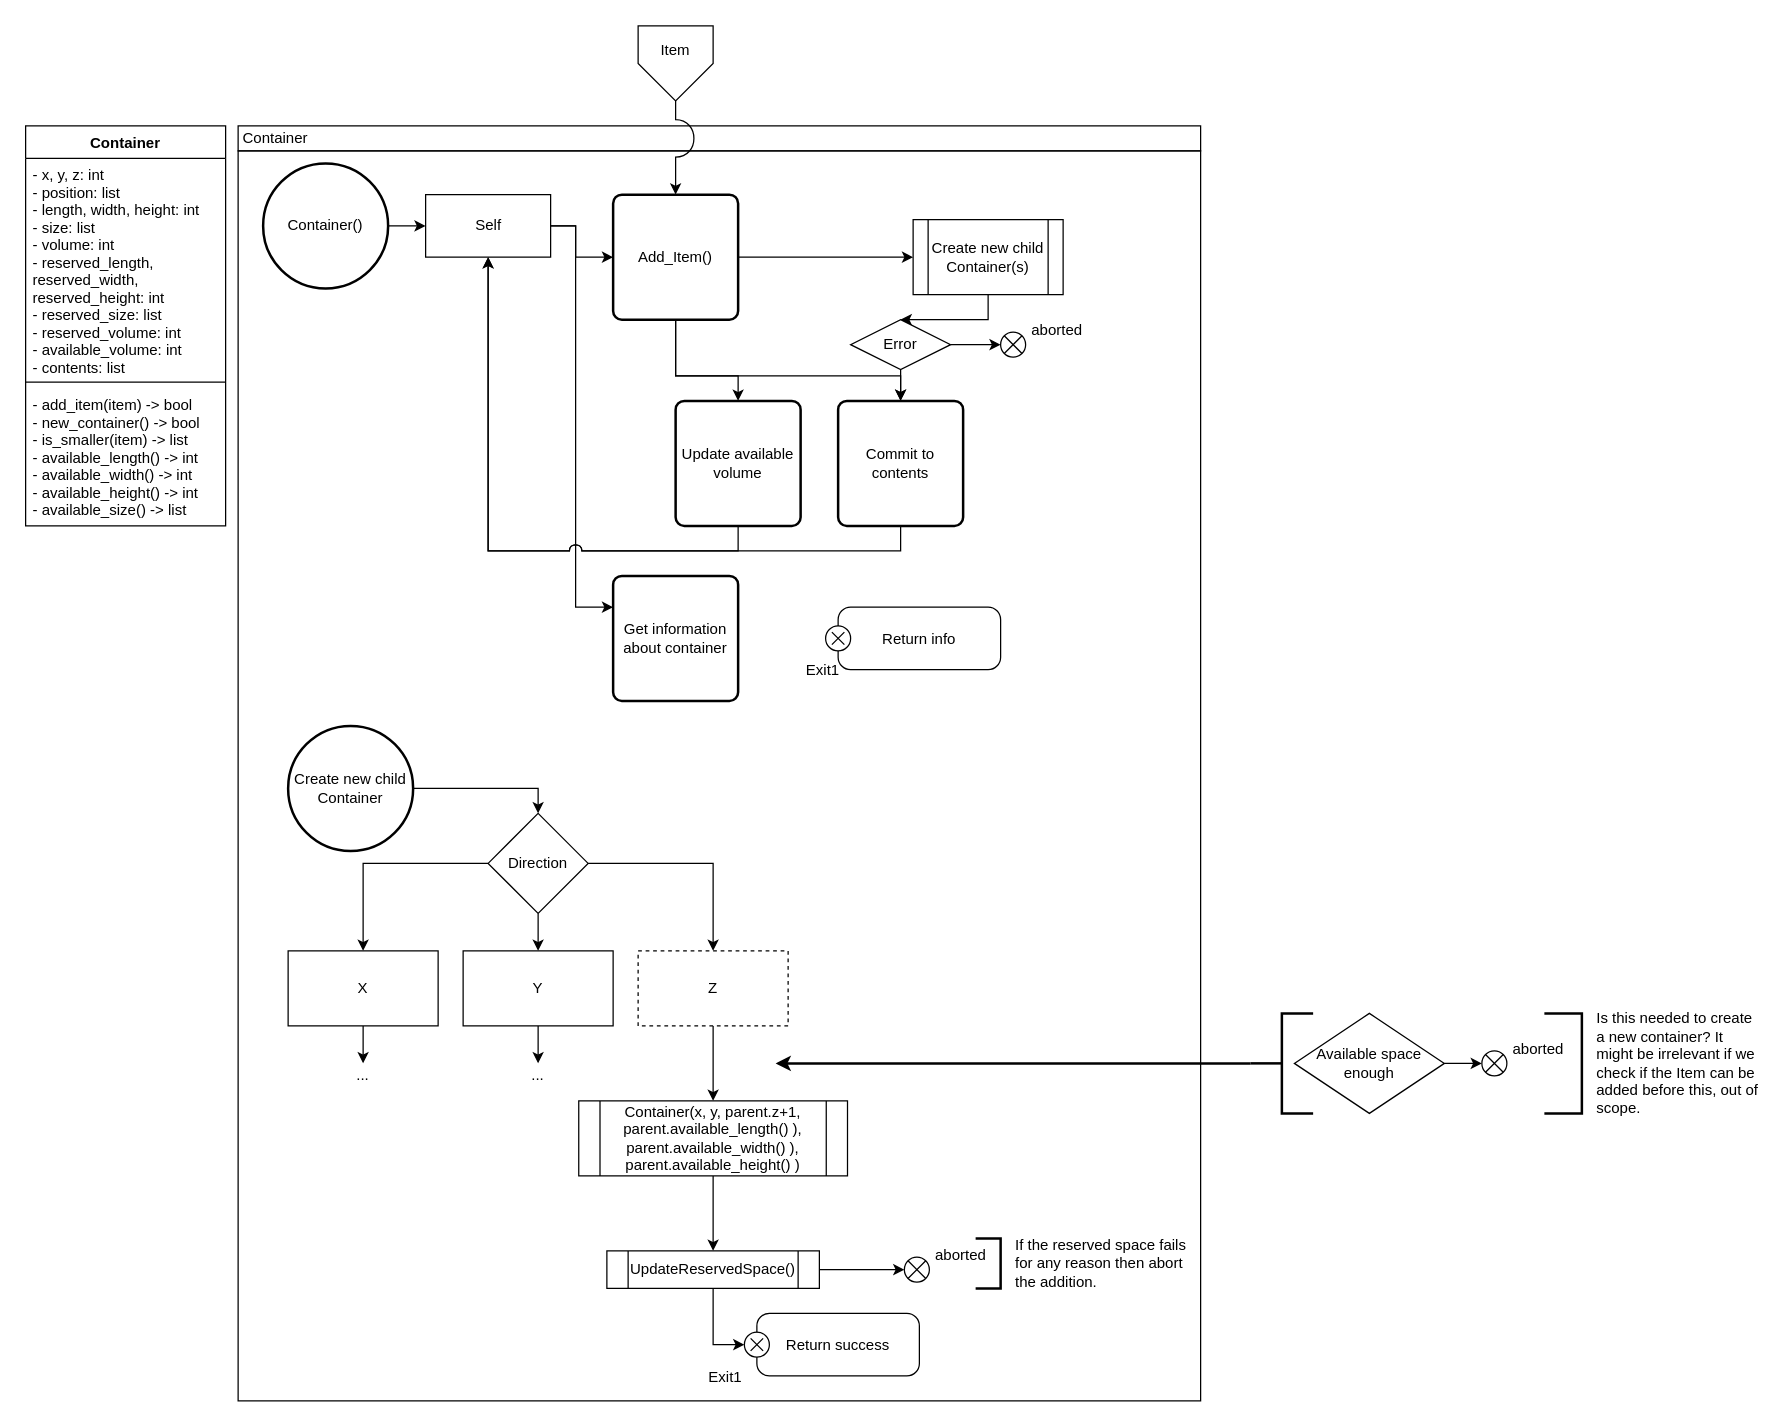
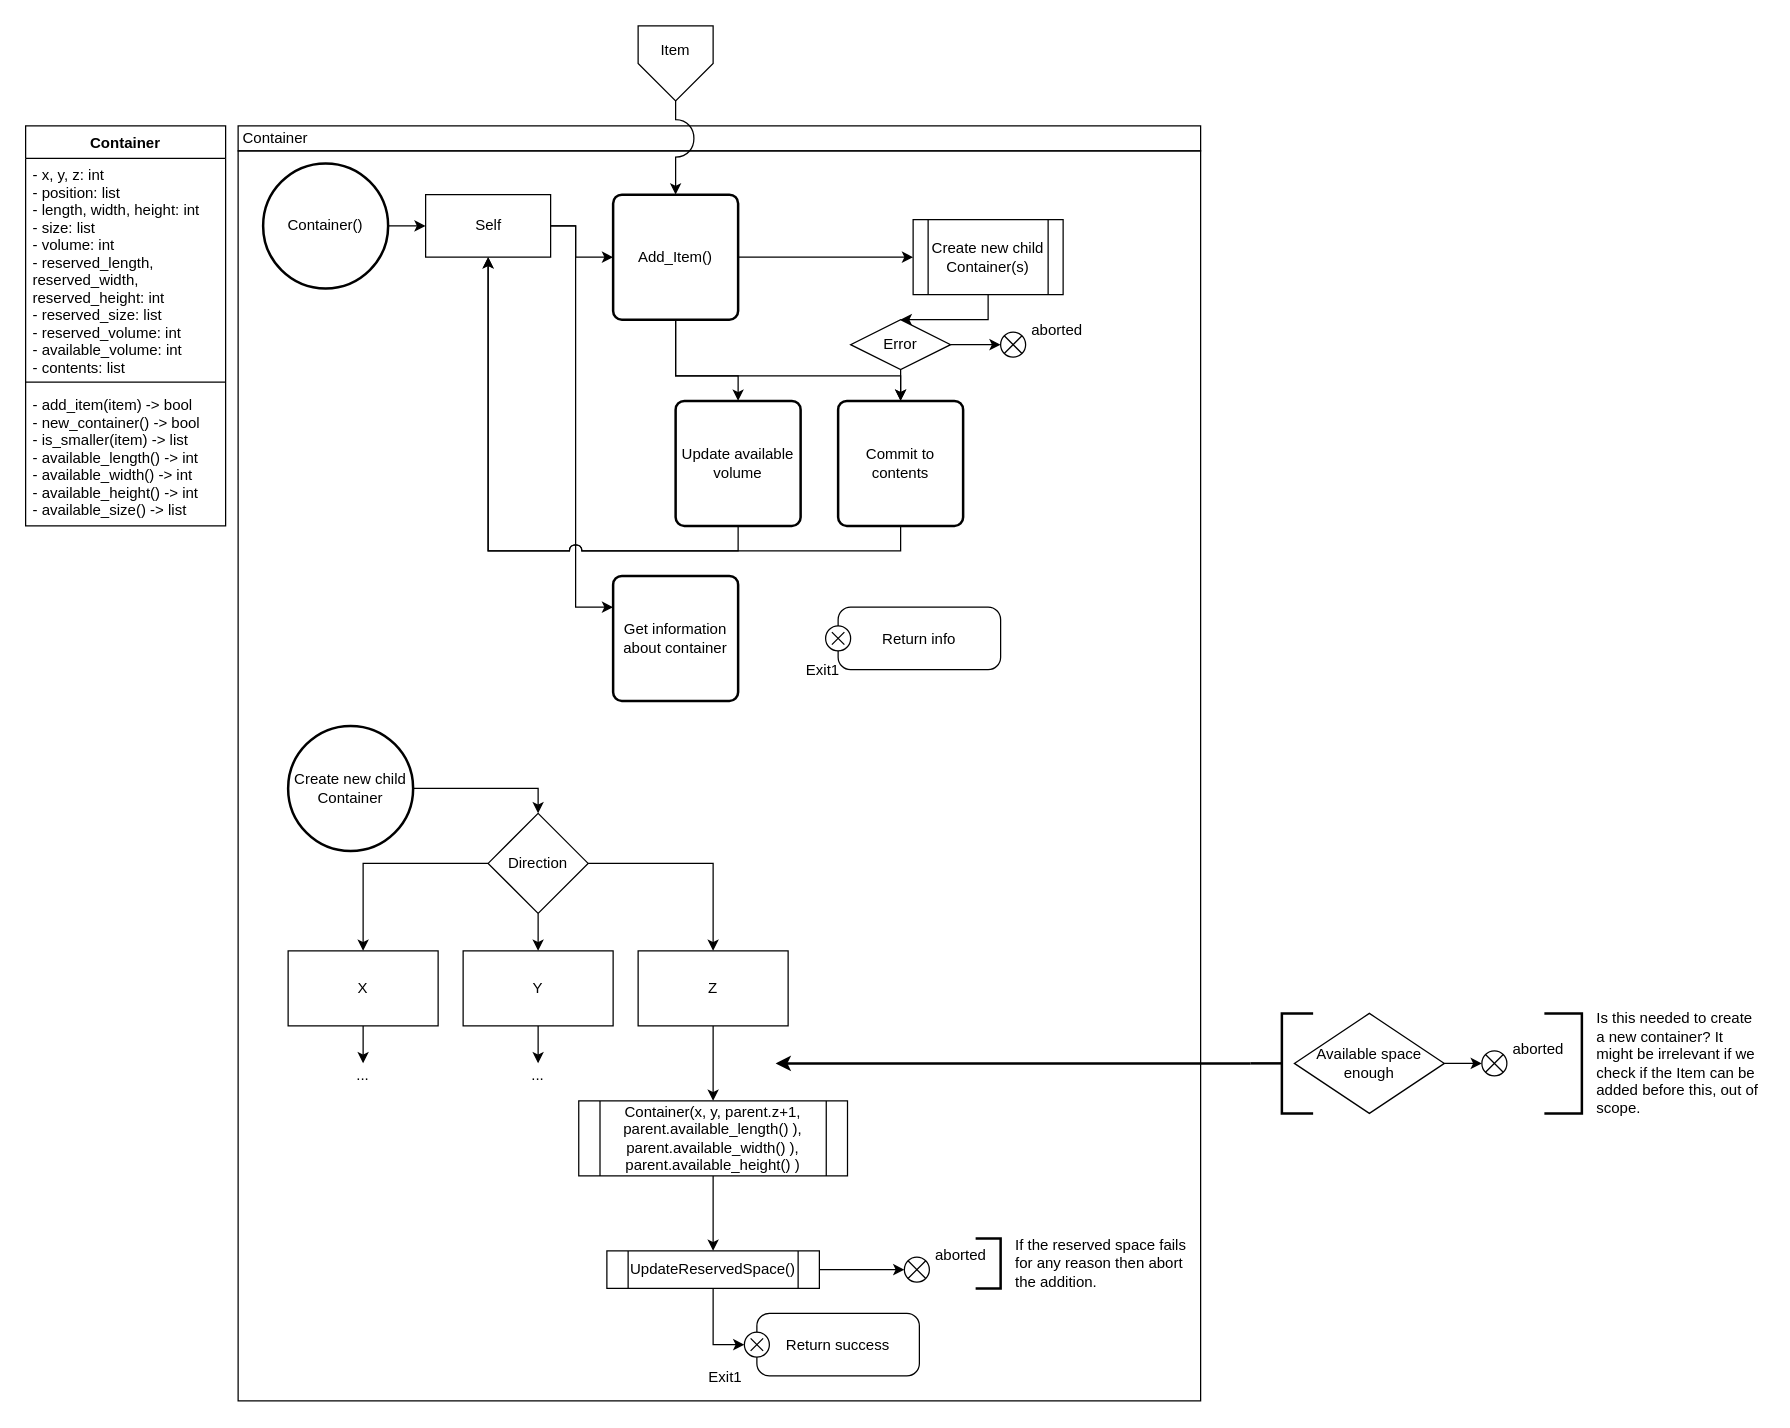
node "Z": style dashed -> solid
